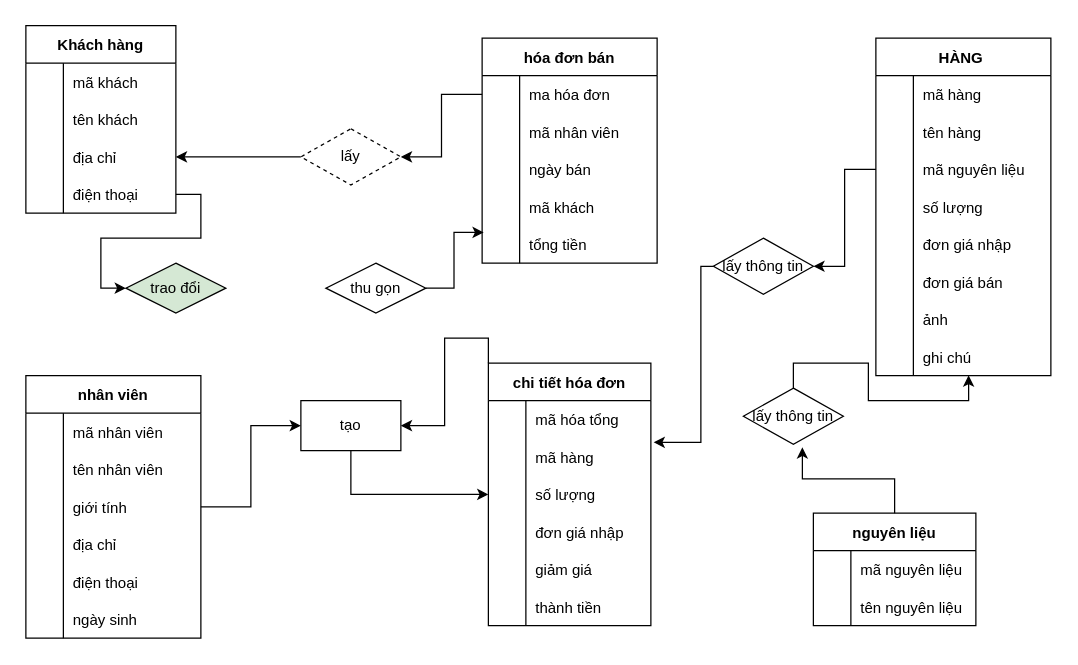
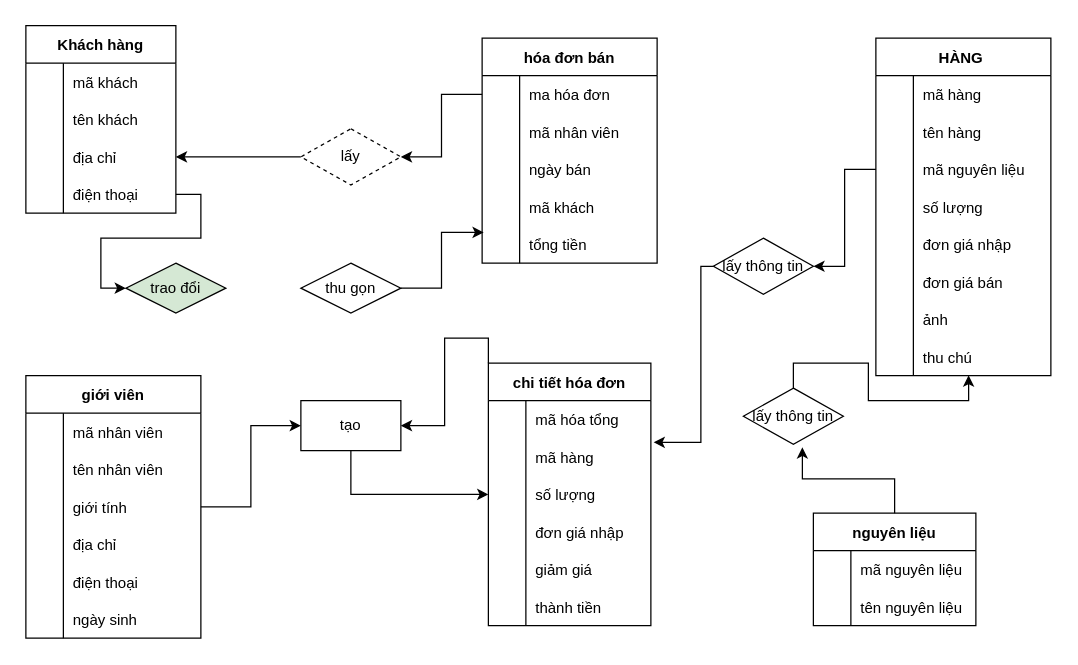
node "thu gọn": moved (376, 288) -> (351, 288)
node "ghi chú": label "ghi chú" -> "thu chú"
node "nhân viên": label "nhân viên" -> "giới viên"
